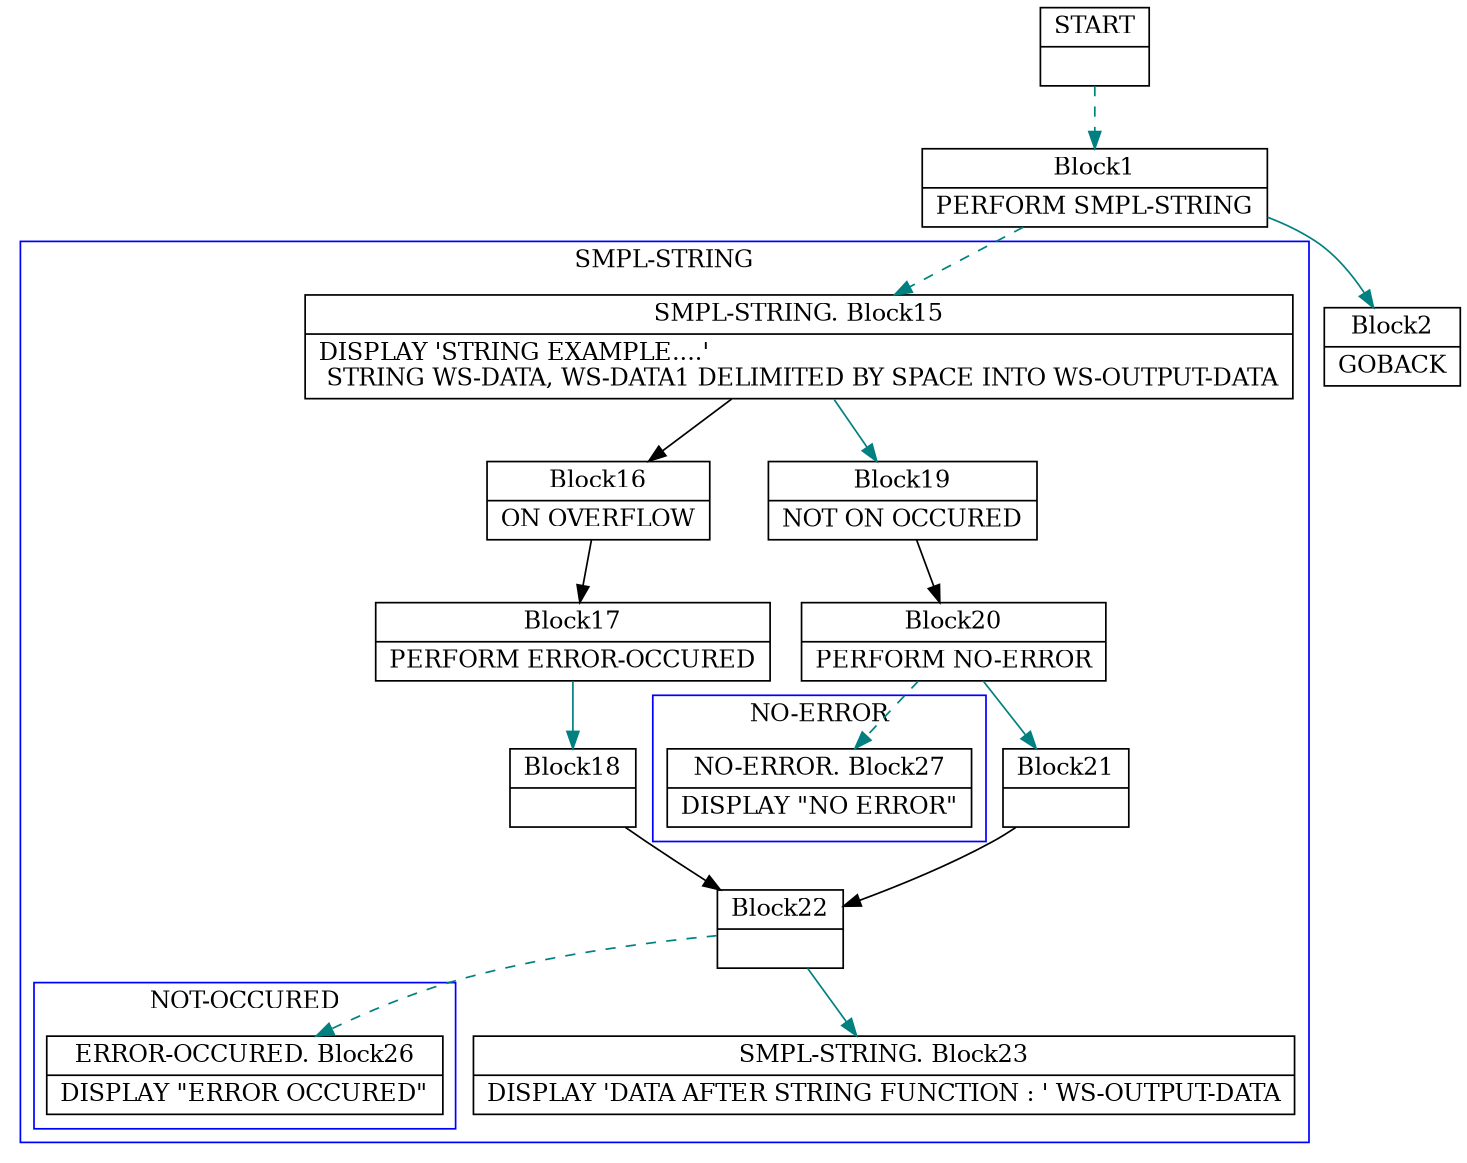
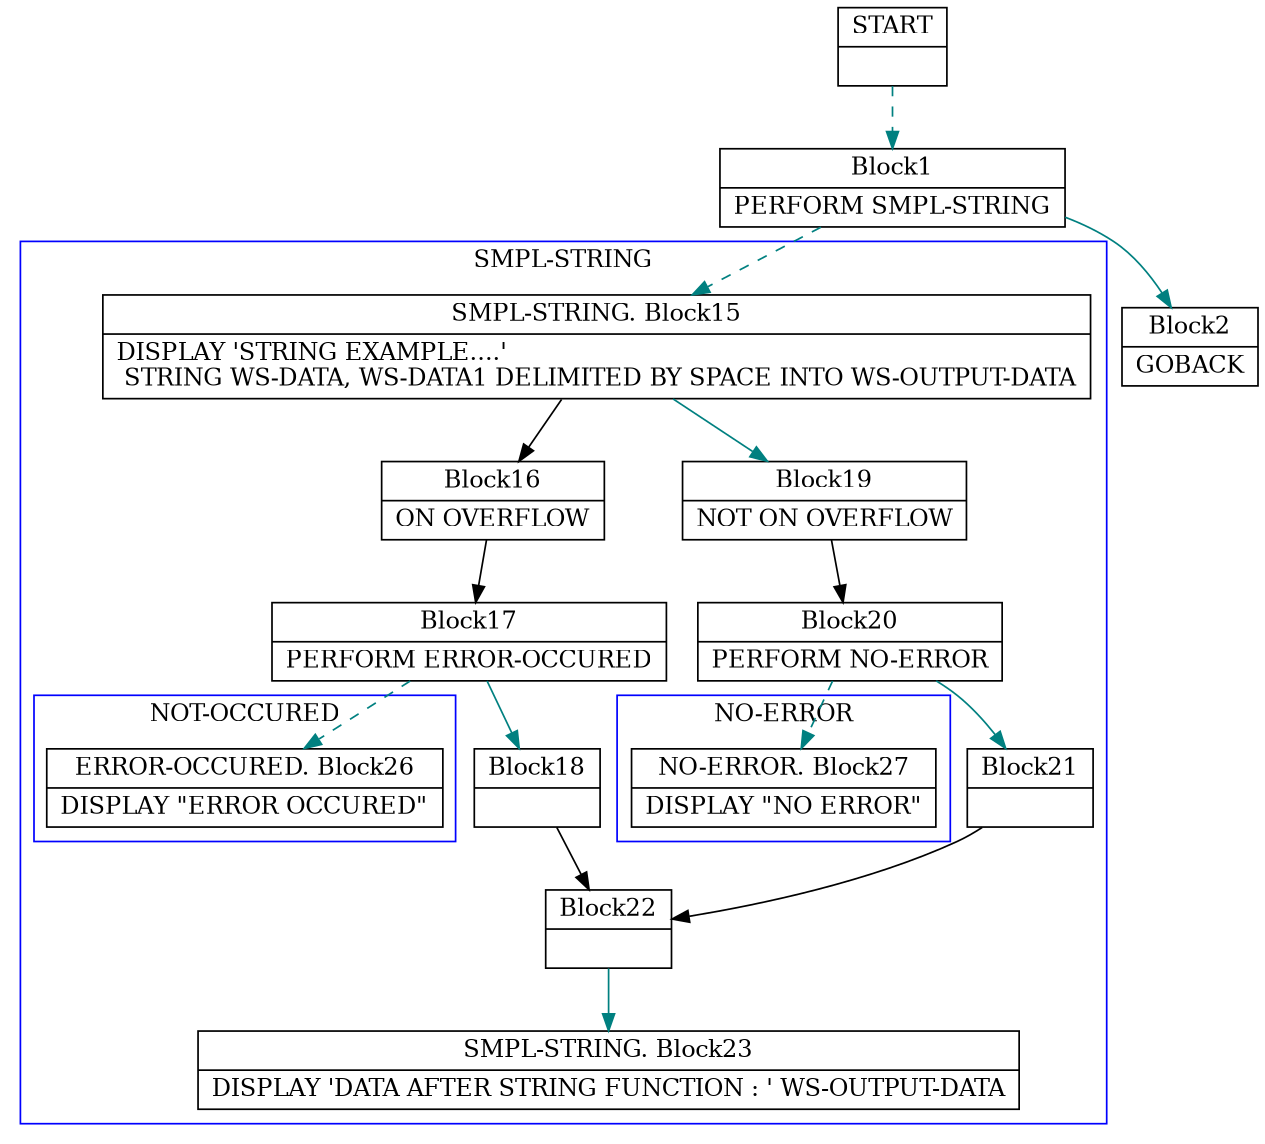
node "Block19": text "NOT ON OCCURED" -> "NOT ON OVERFLOW"
edge "Block22" -> "ERROR-OCCURED. Block26": now "Block17" -> "ERROR-OCCURED. Block26"
